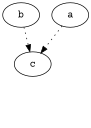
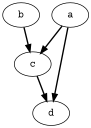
edge "b" -> "c": style dotted -> bold
edge "a" -> "c": style dotted -> bold
node "d": added
